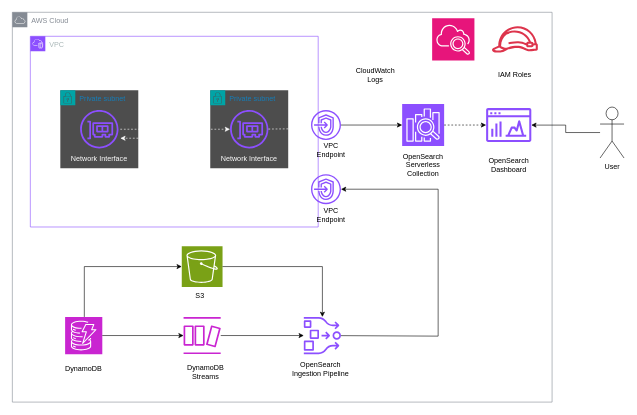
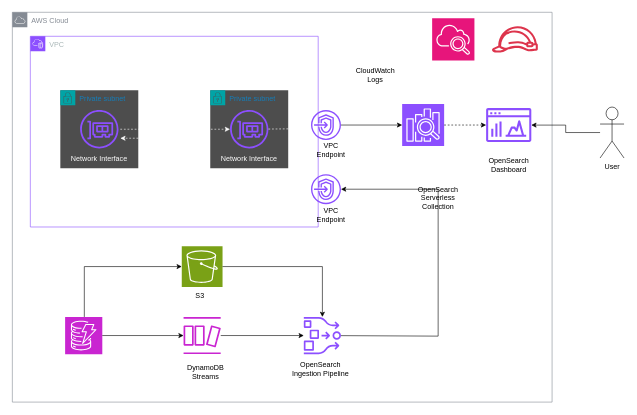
node "IAM Roles": removed
node "OpenSearch Serverless Collection": moved (423, 165) -> (438, 198)
node "DynamoDB": removed
